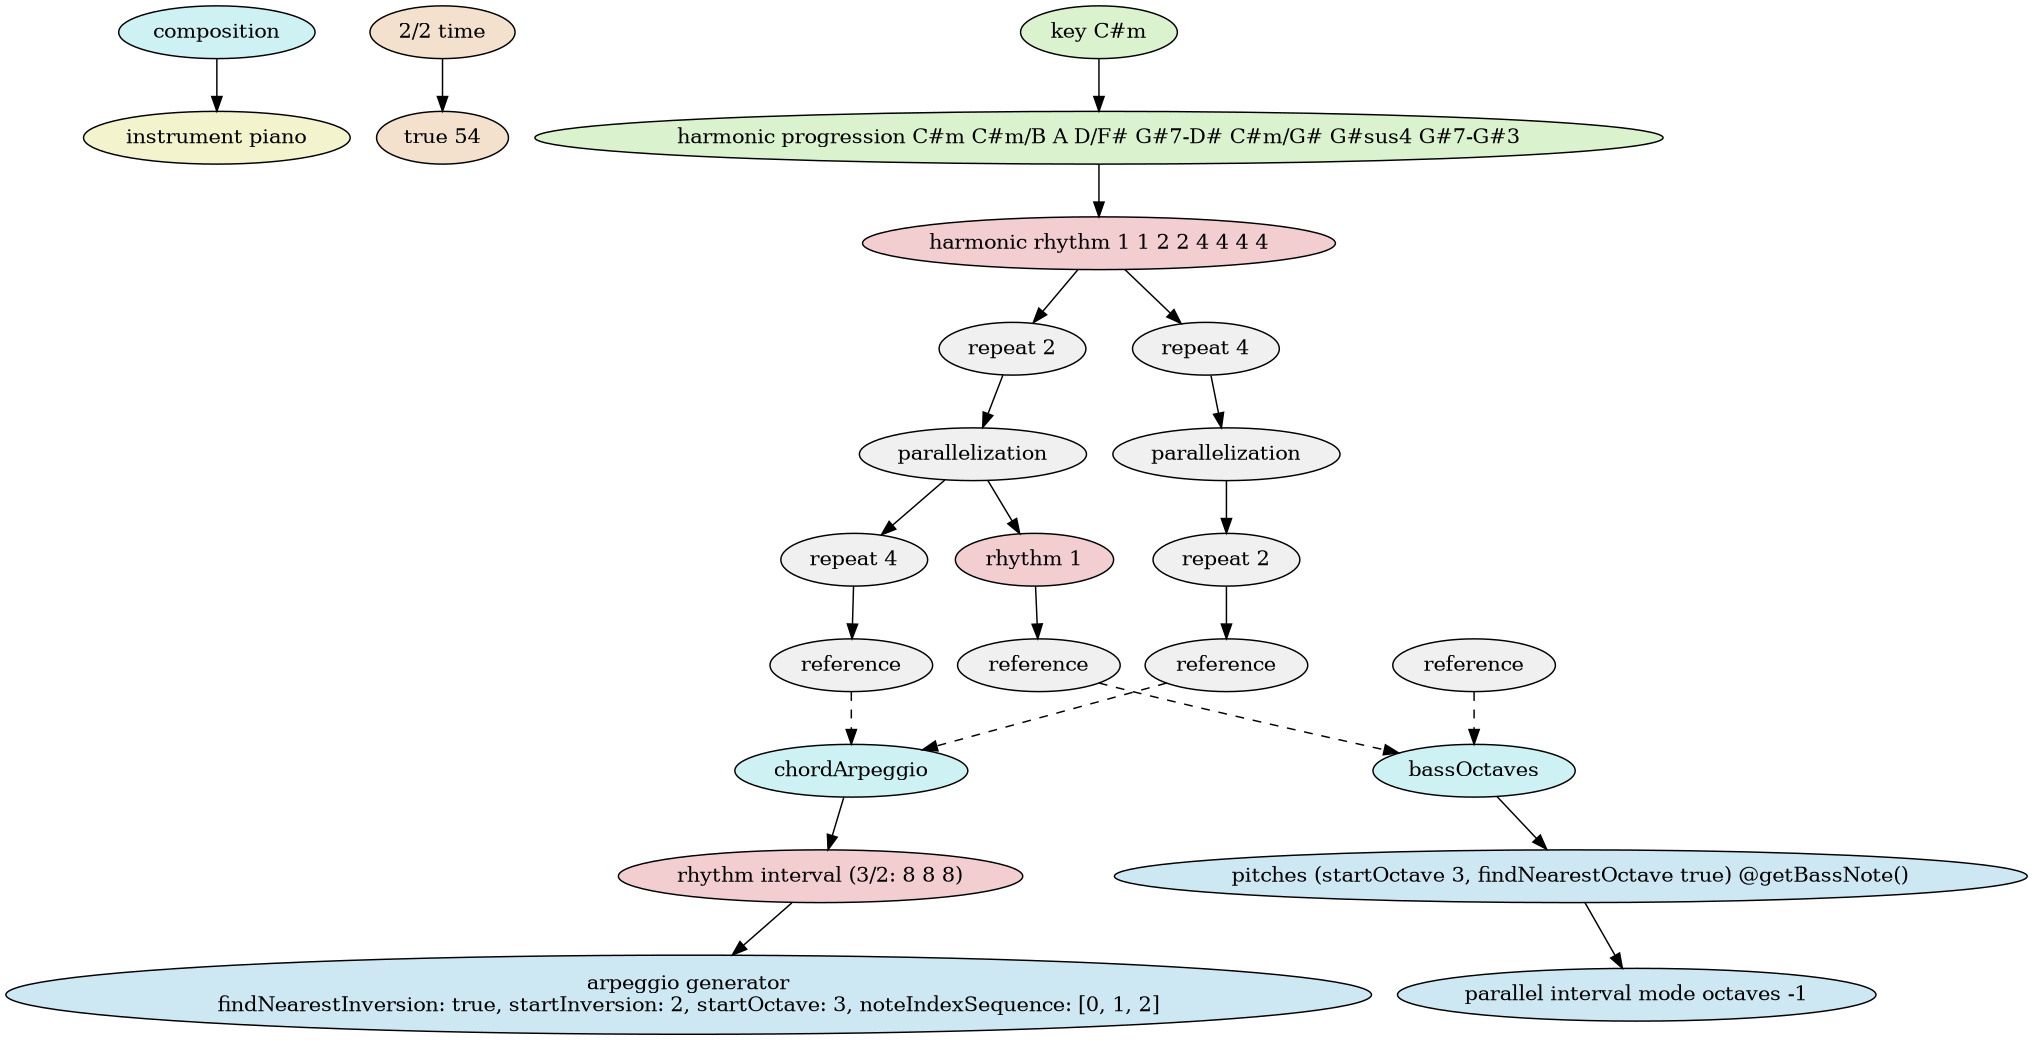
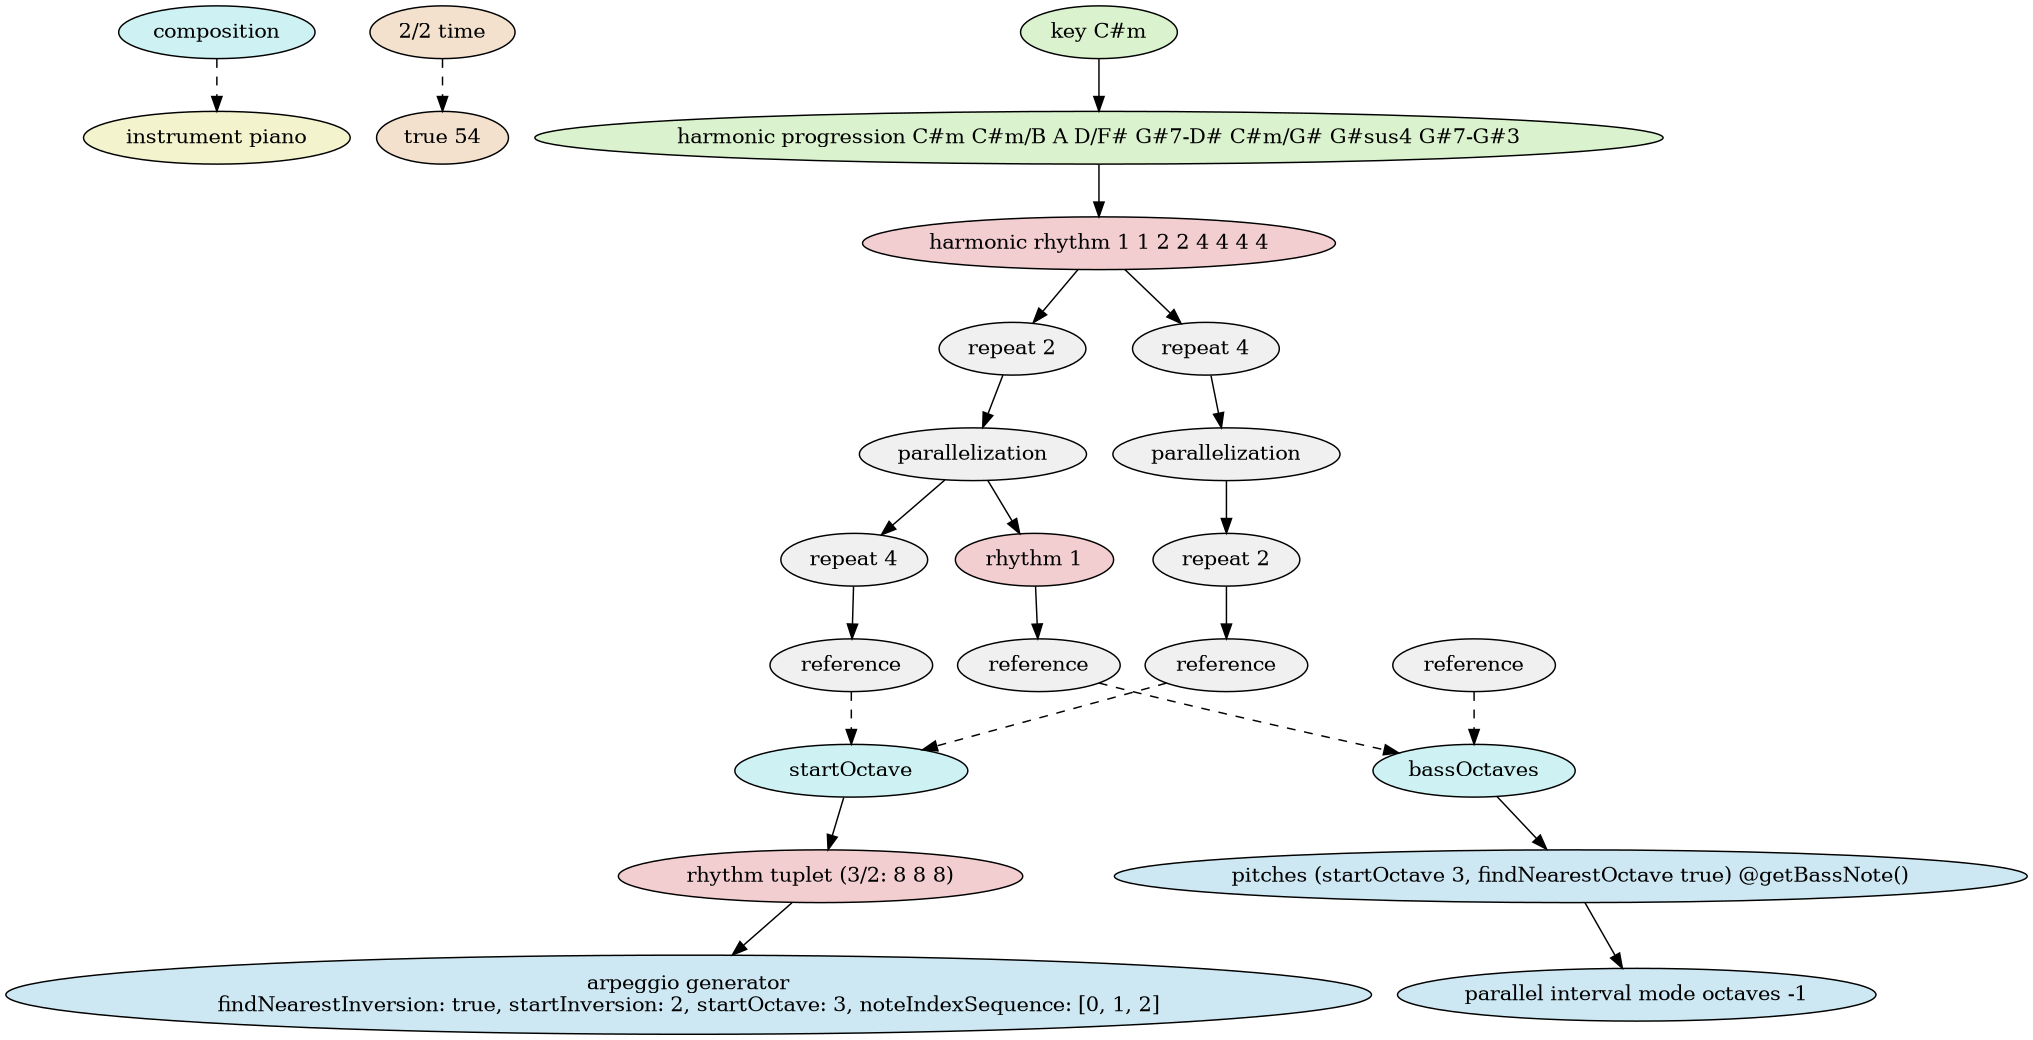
edge "composition" -> "instrument piano": style solid -> dashed
edge "2/2 time" -> "true 54": style solid -> dashed
node "chordArpeggio": label "chordArpeggio" -> "startOctave"
node "rhythm interval (3/2: 8 8 8)": label "rhythm interval (3/2: 8 8 8)" -> "rhythm tuplet (3/2: 8 8 8)"
